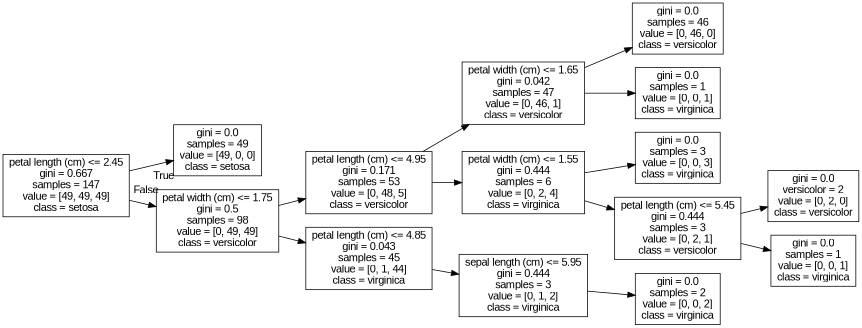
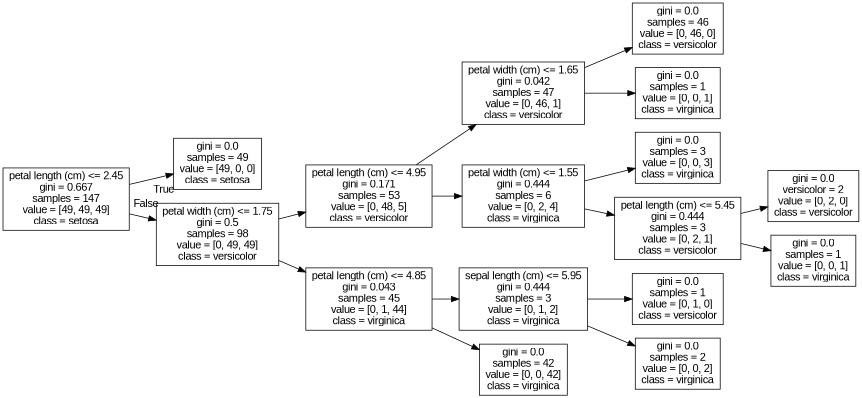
node "gini = 0.0 samples = 1 value = [0, 1, 0] class = versicolor": added
node "gini = 0.0 samples = 42 value = [0, 0, 42] class = virginica": added
